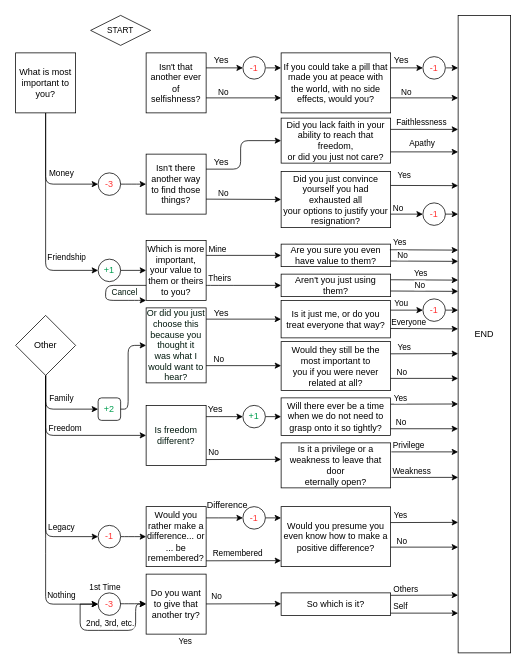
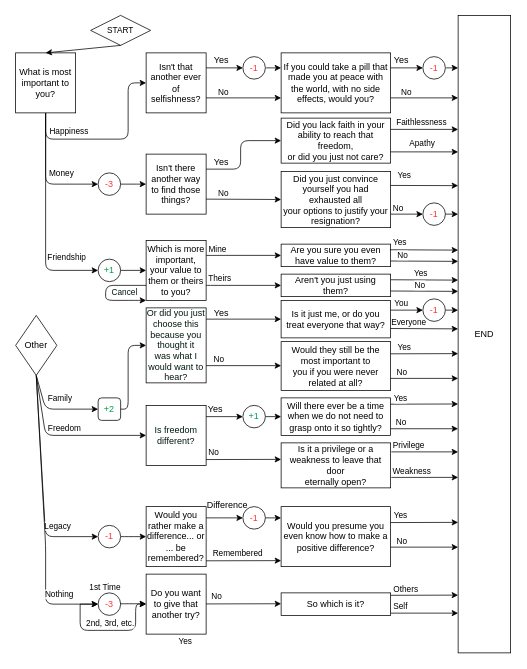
edge "START" -> "What is most important to you?": added
edge "What is most important to you?" -> "Isn't that another ever of selfishness?": added, label "Happiness"
node "Other": size 60x60 -> 41x60
